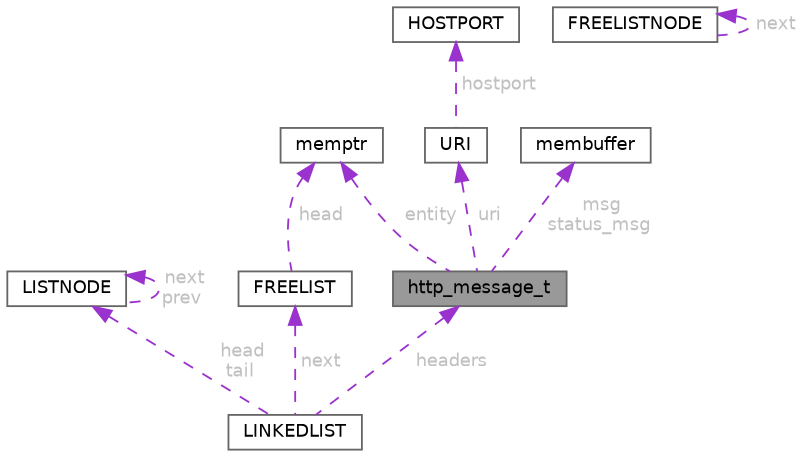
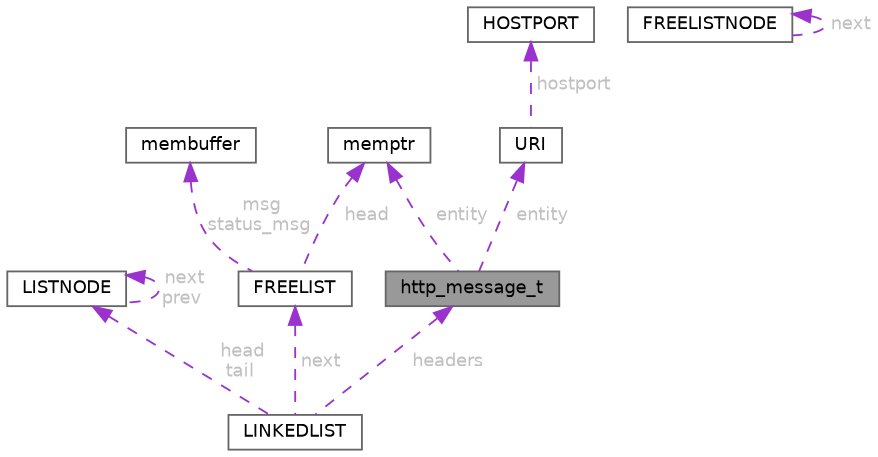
edge "http_message_t" -> "URI": label " uri" -> " entity"
edge "http_message_t" -> "membuffer": now "FREELIST" -> "membuffer"
